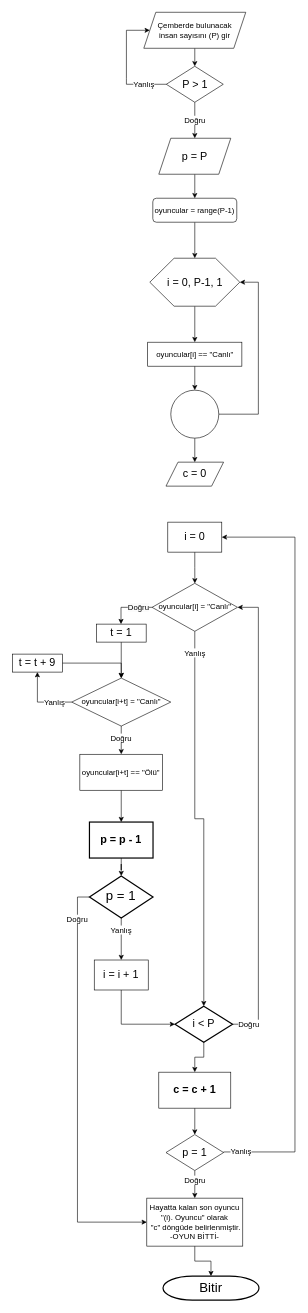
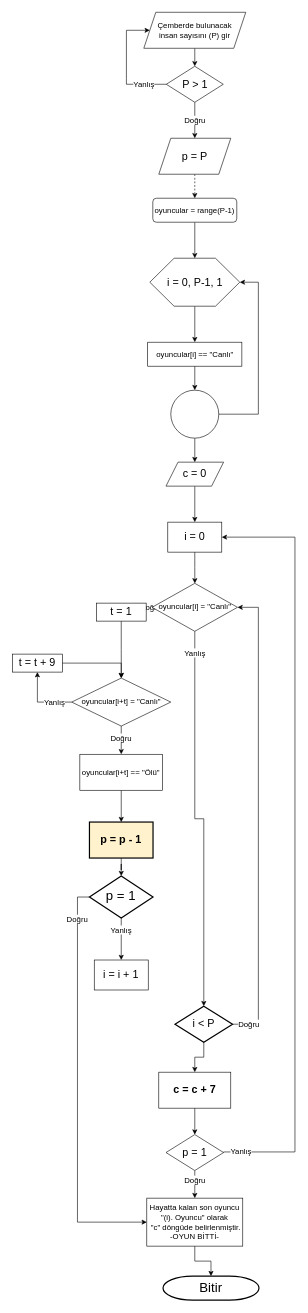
edge "p = P" -> "oyuncular = range(P-1)": style solid -> dashed
edge "c = 0" -> "i = 0": added
node "t = 1": moved (121, 633) -> (121, 612)
node "p = p - 1": fillcolor #ffffff -> #fff2cc
edge "i = i + 1" -> "i < P": removed
node "c = c + 1": label "c = c + 1" -> "c = c + 7"
